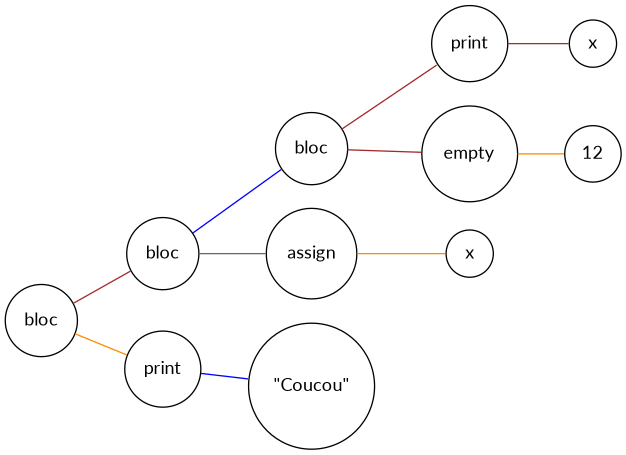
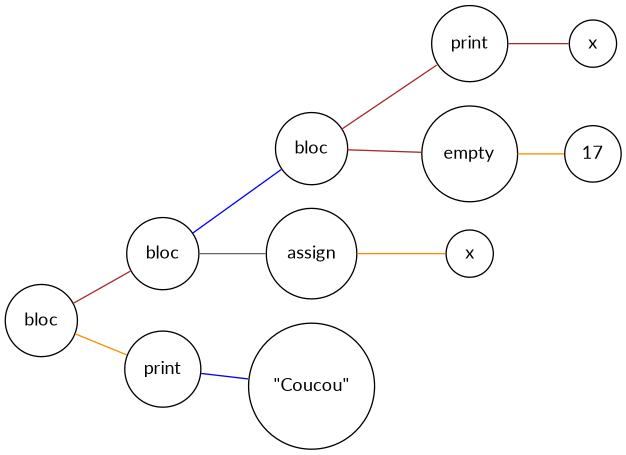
node "12": label "12" -> "17"
